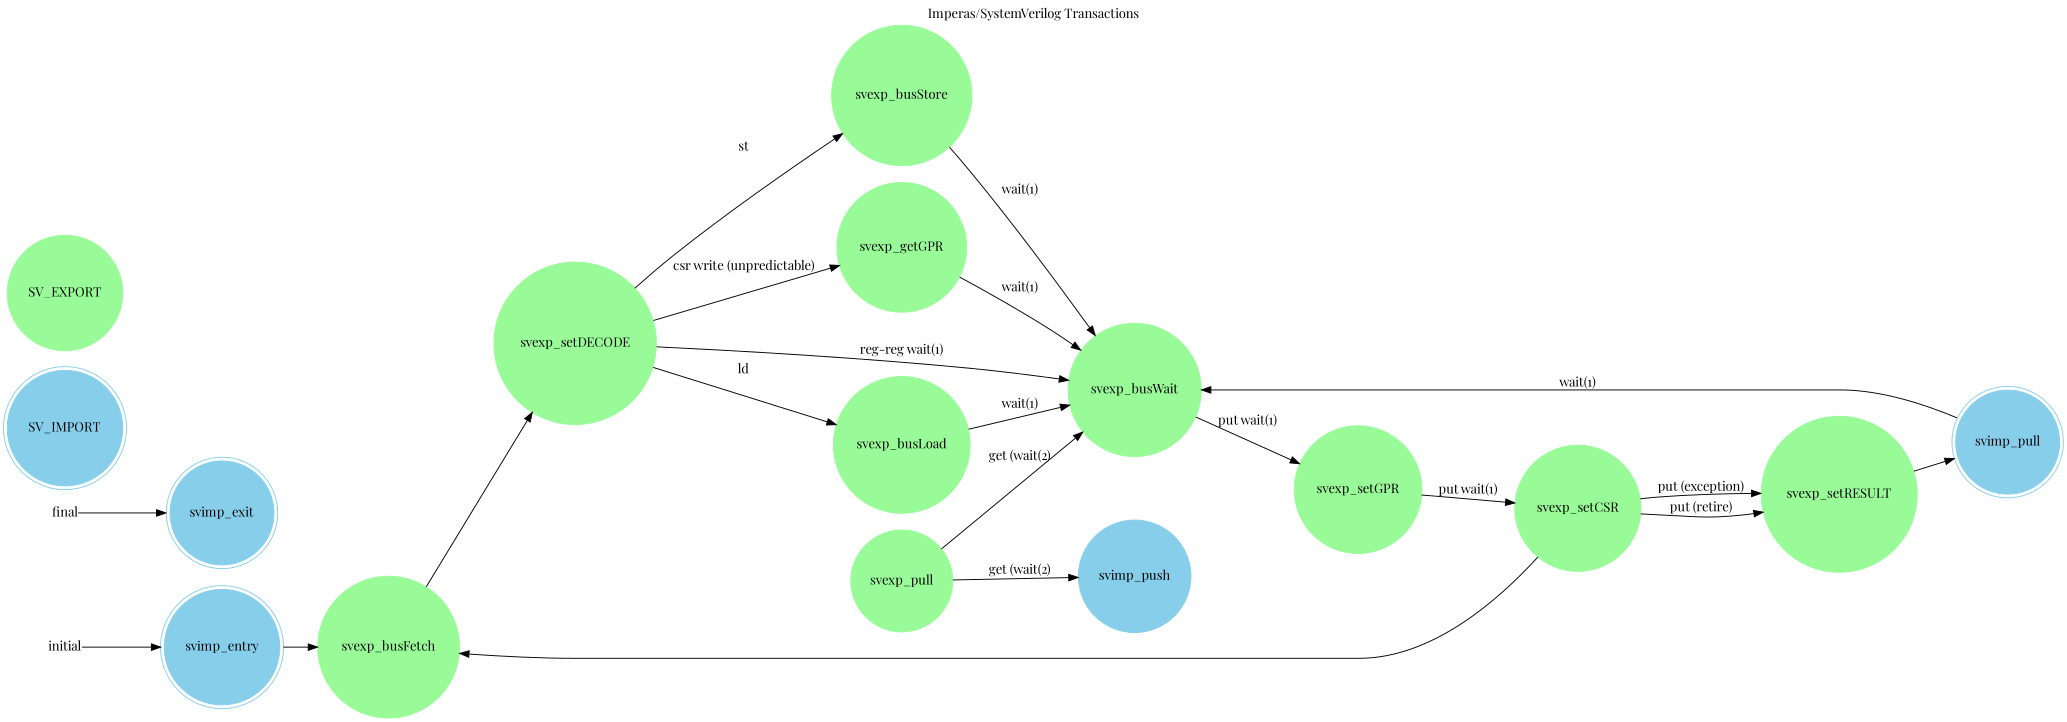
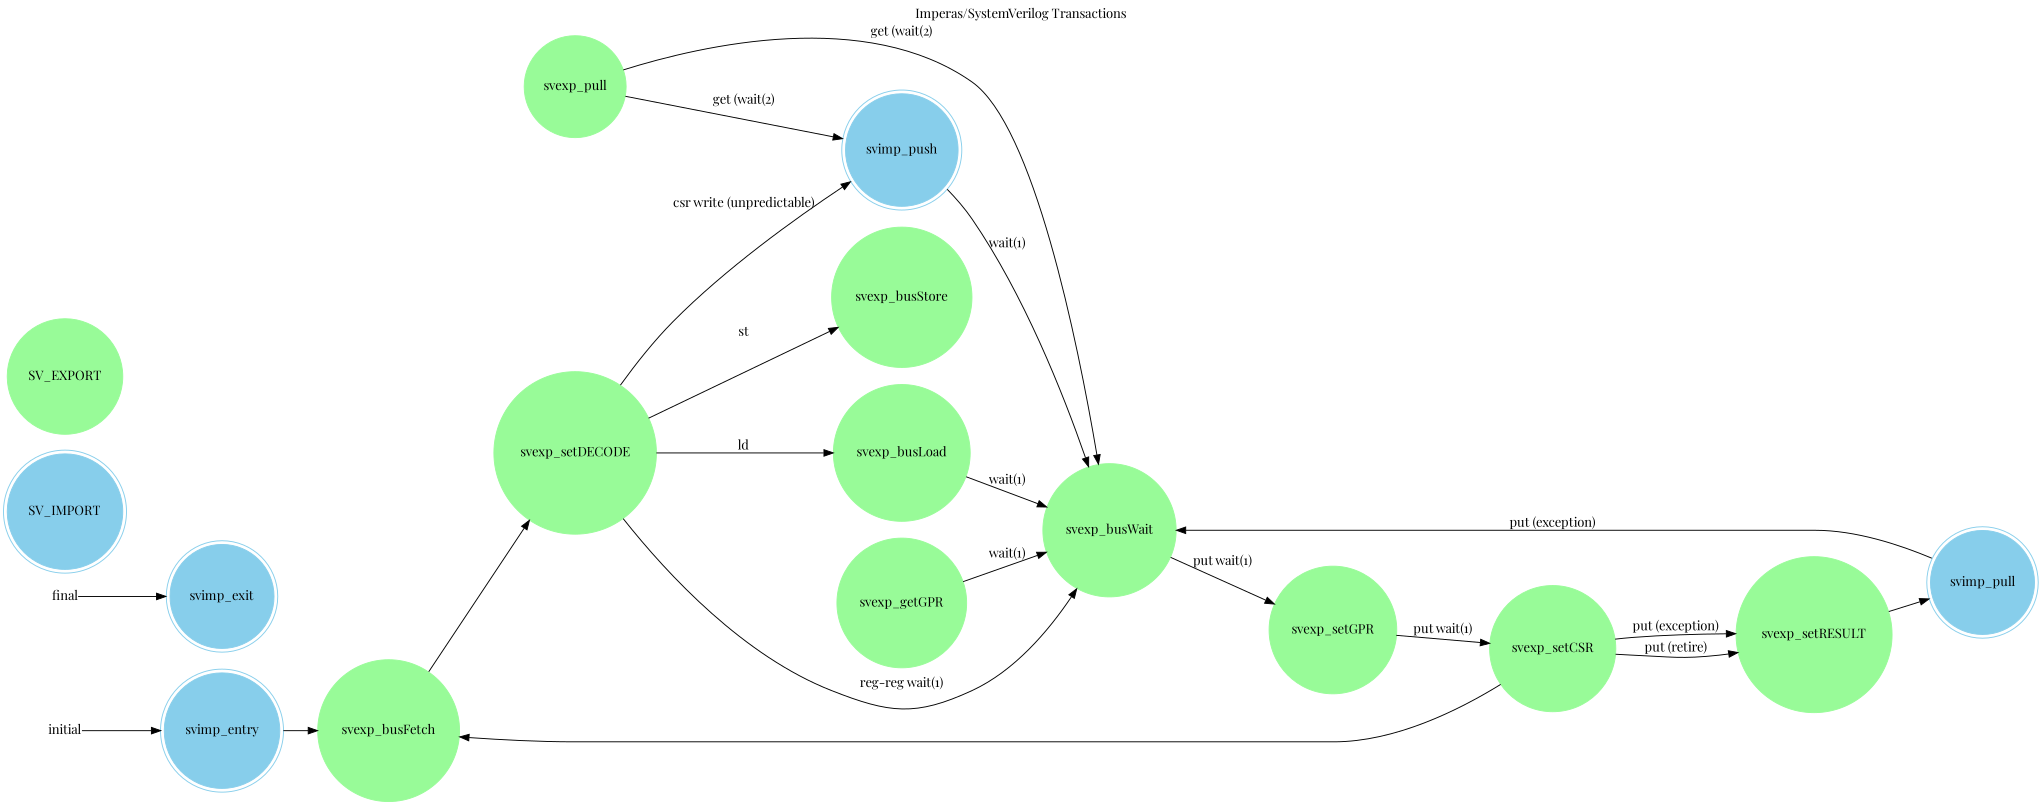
edge "svexp_busStore" -> "svexp_busWait": now "svimp_push" -> "svexp_busWait"
edge "svexp_setDECODE" -> "svexp_getGPR": now "svexp_setDECODE" -> "svimp_push"
edge "svimp_pull" -> "svexp_busWait": label "wait(1)" -> "put (exception)"
node "svimp_push": shape circle -> doublecircle
